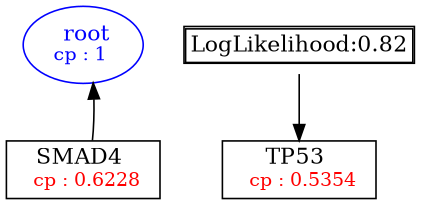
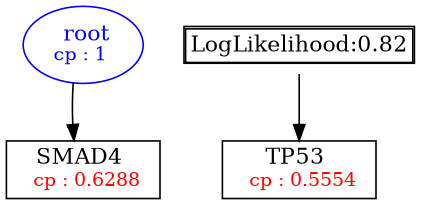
edge "SMAD4" -> "root": reversed
node "SMAD4": text "cp : 0.6228" -> "cp : 0.6288"
node "TP53": text "cp : 0.5354" -> "cp : 0.5554"
